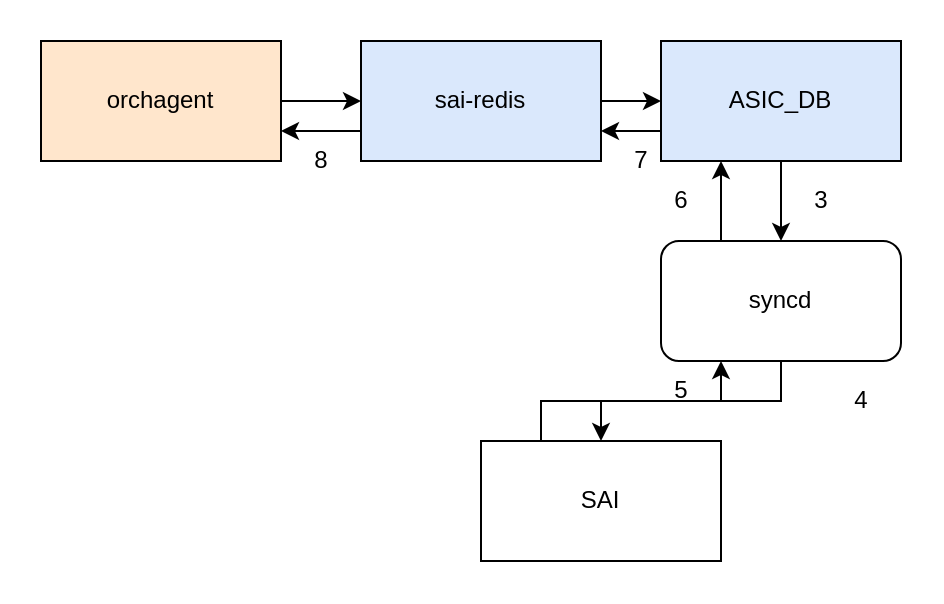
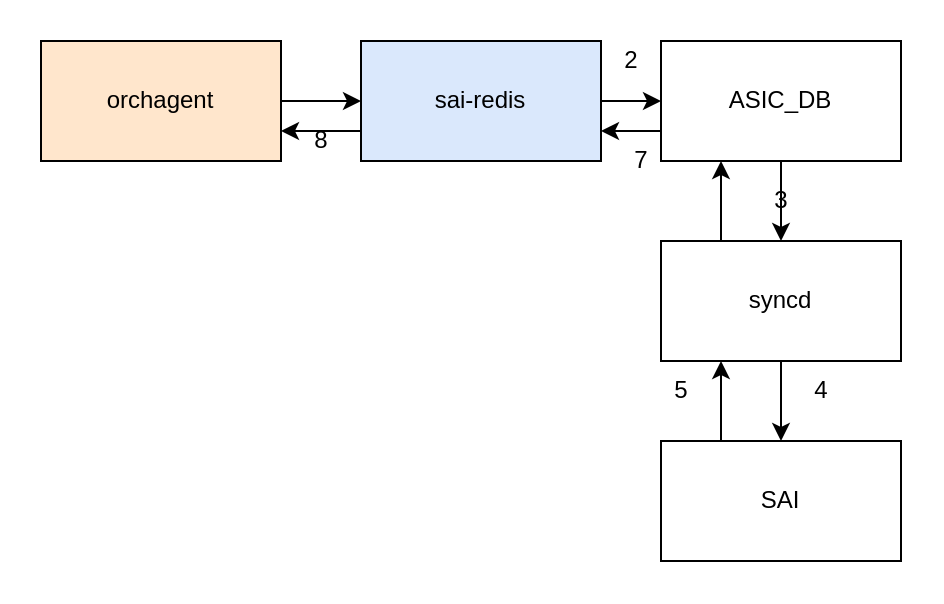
node "2": added
node "ASIC_DB": fillcolor #dae8fc -> #ffffff
node "8": moved (321, 161) -> (321, 141)
node "6": removed
node "3": moved (821, 201) -> (781, 201)
node "syncd": shape rounded rectangle -> rectangle
node "4": moved (861, 401) -> (821, 391)
node "SAI": moved (601, 501) -> (781, 501)
